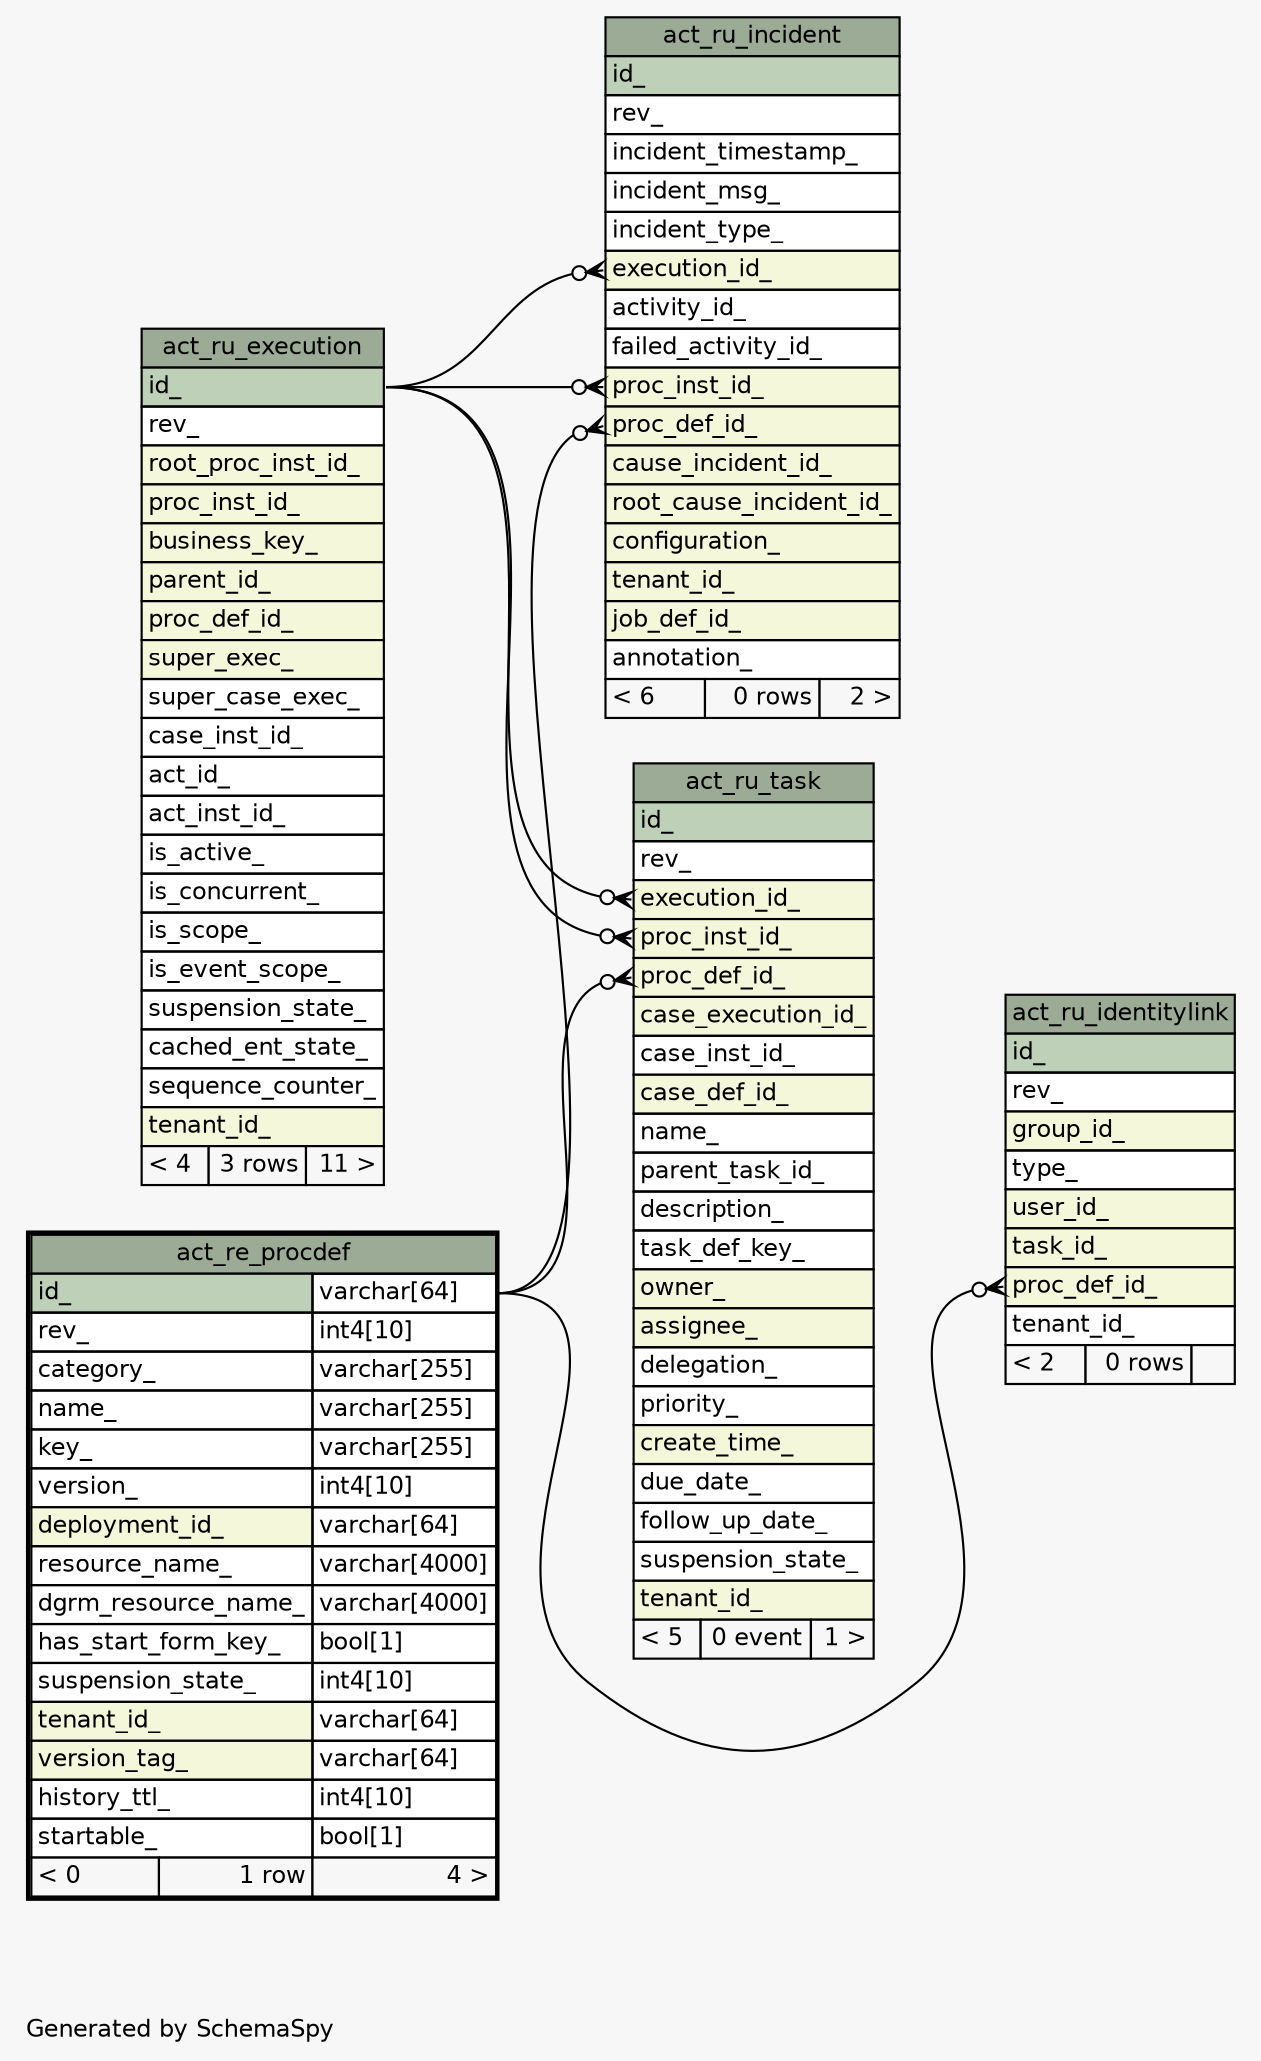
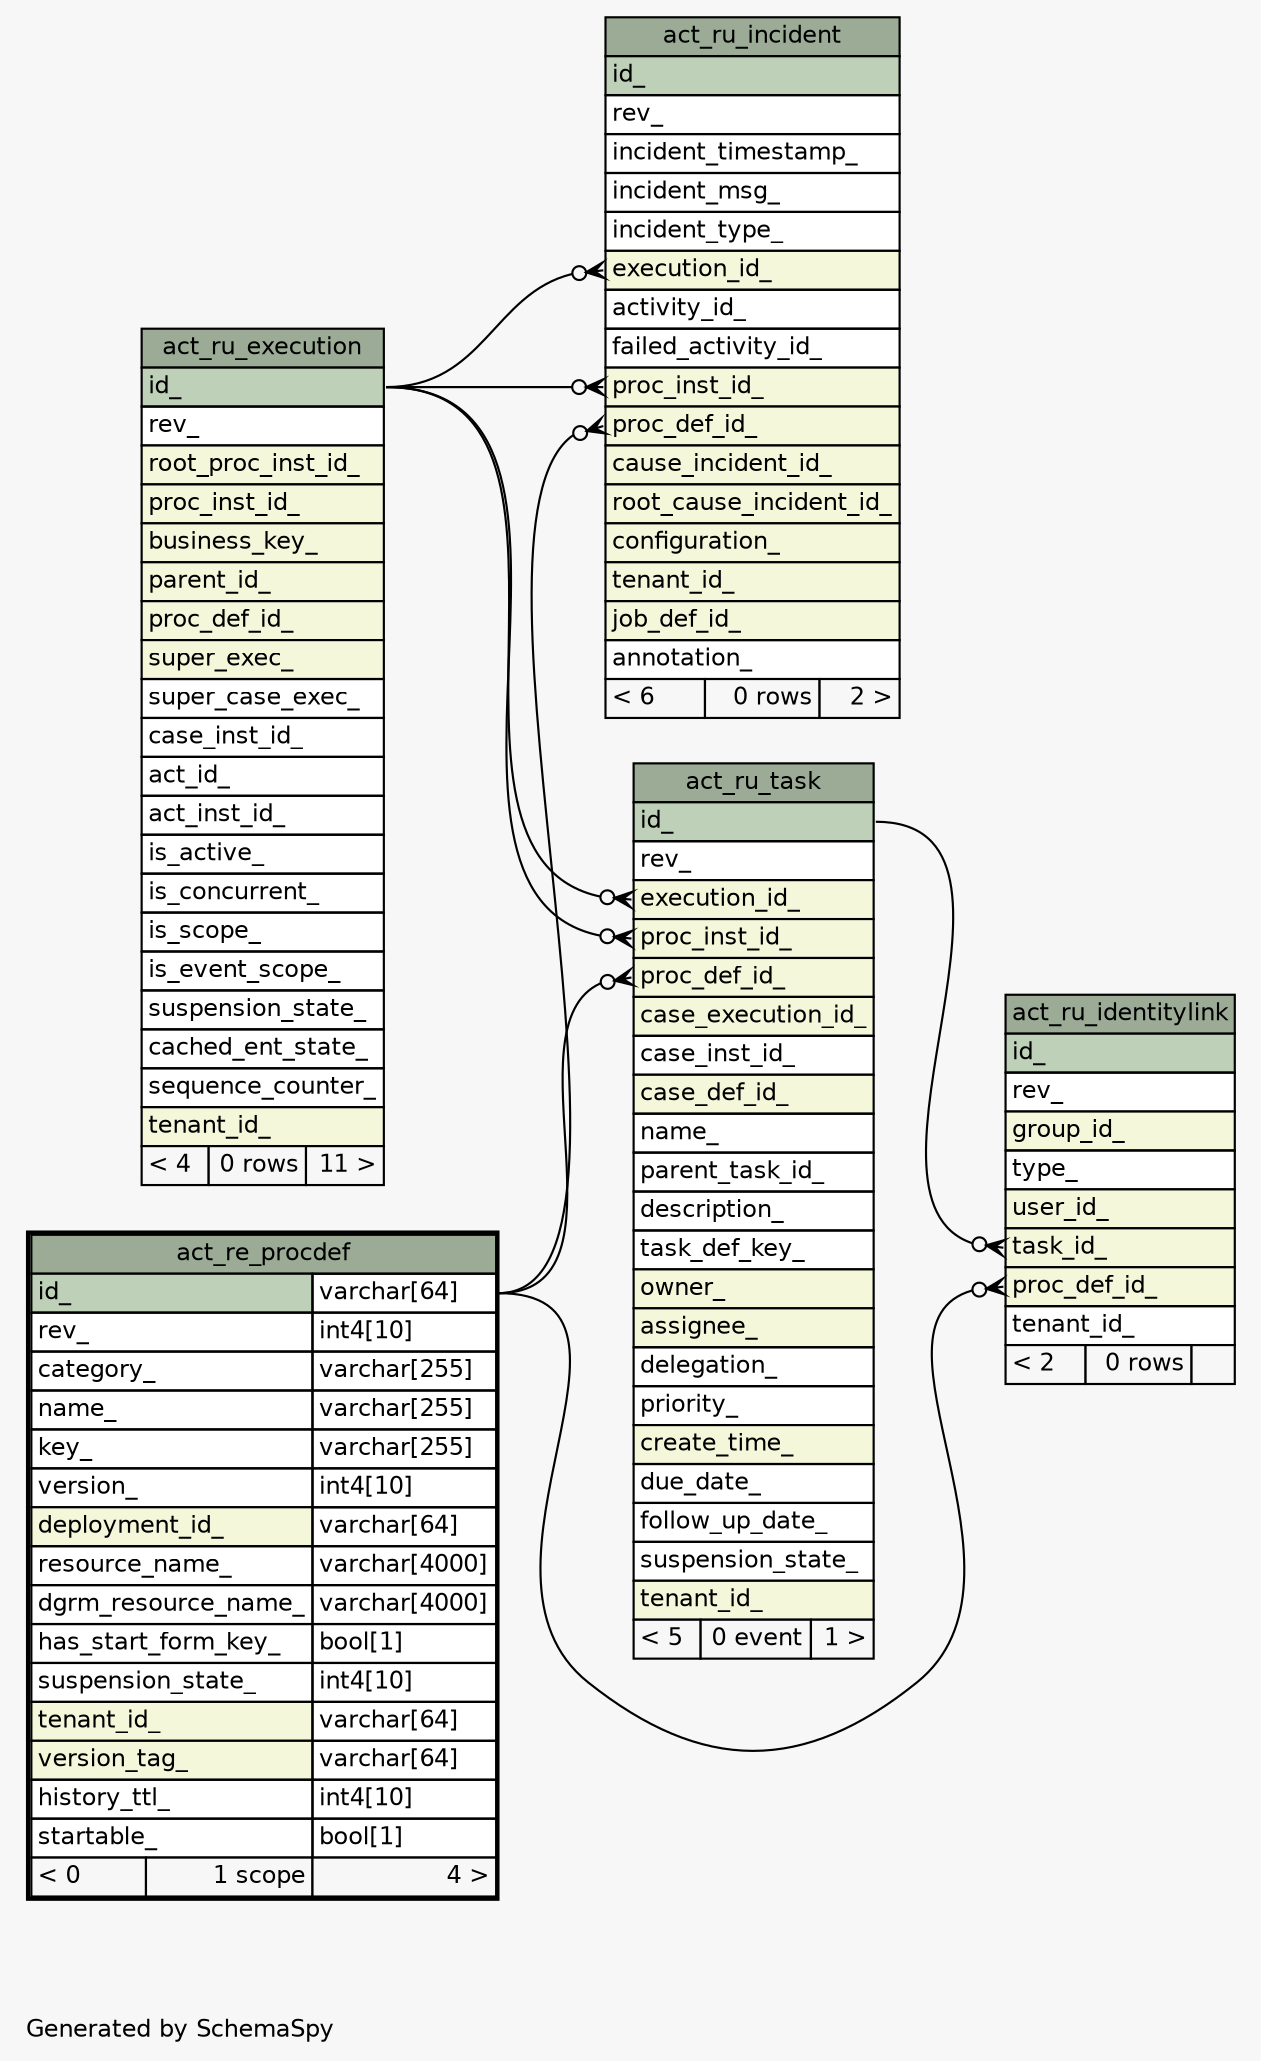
edge "act_ru_task" -> "act_ru_identitylink": added
node "act_ru_execution": text "3 rows" -> "0 rows"
node "act_re_procdef": text "1 row" -> "1 scope"
